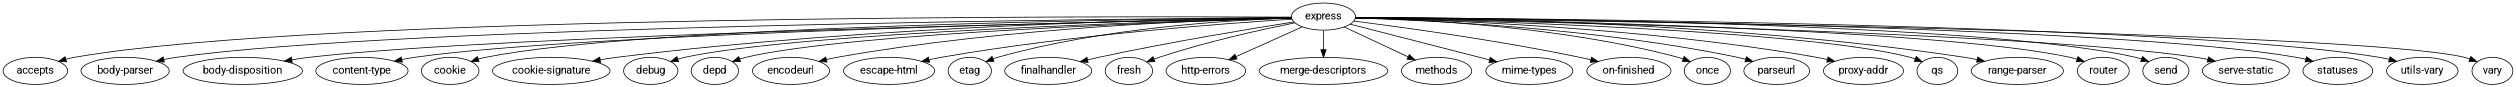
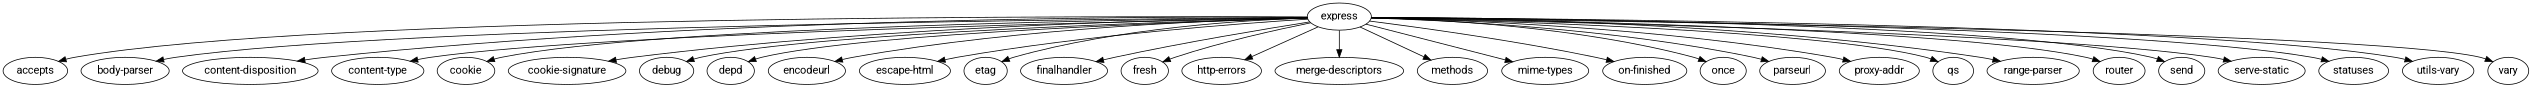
node "body-disposition": label "body-disposition" -> "content-disposition"
